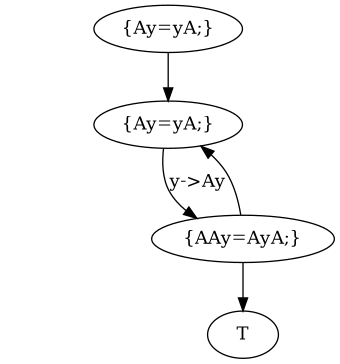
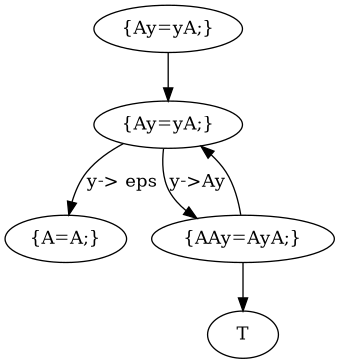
node "{A=A;}": added
